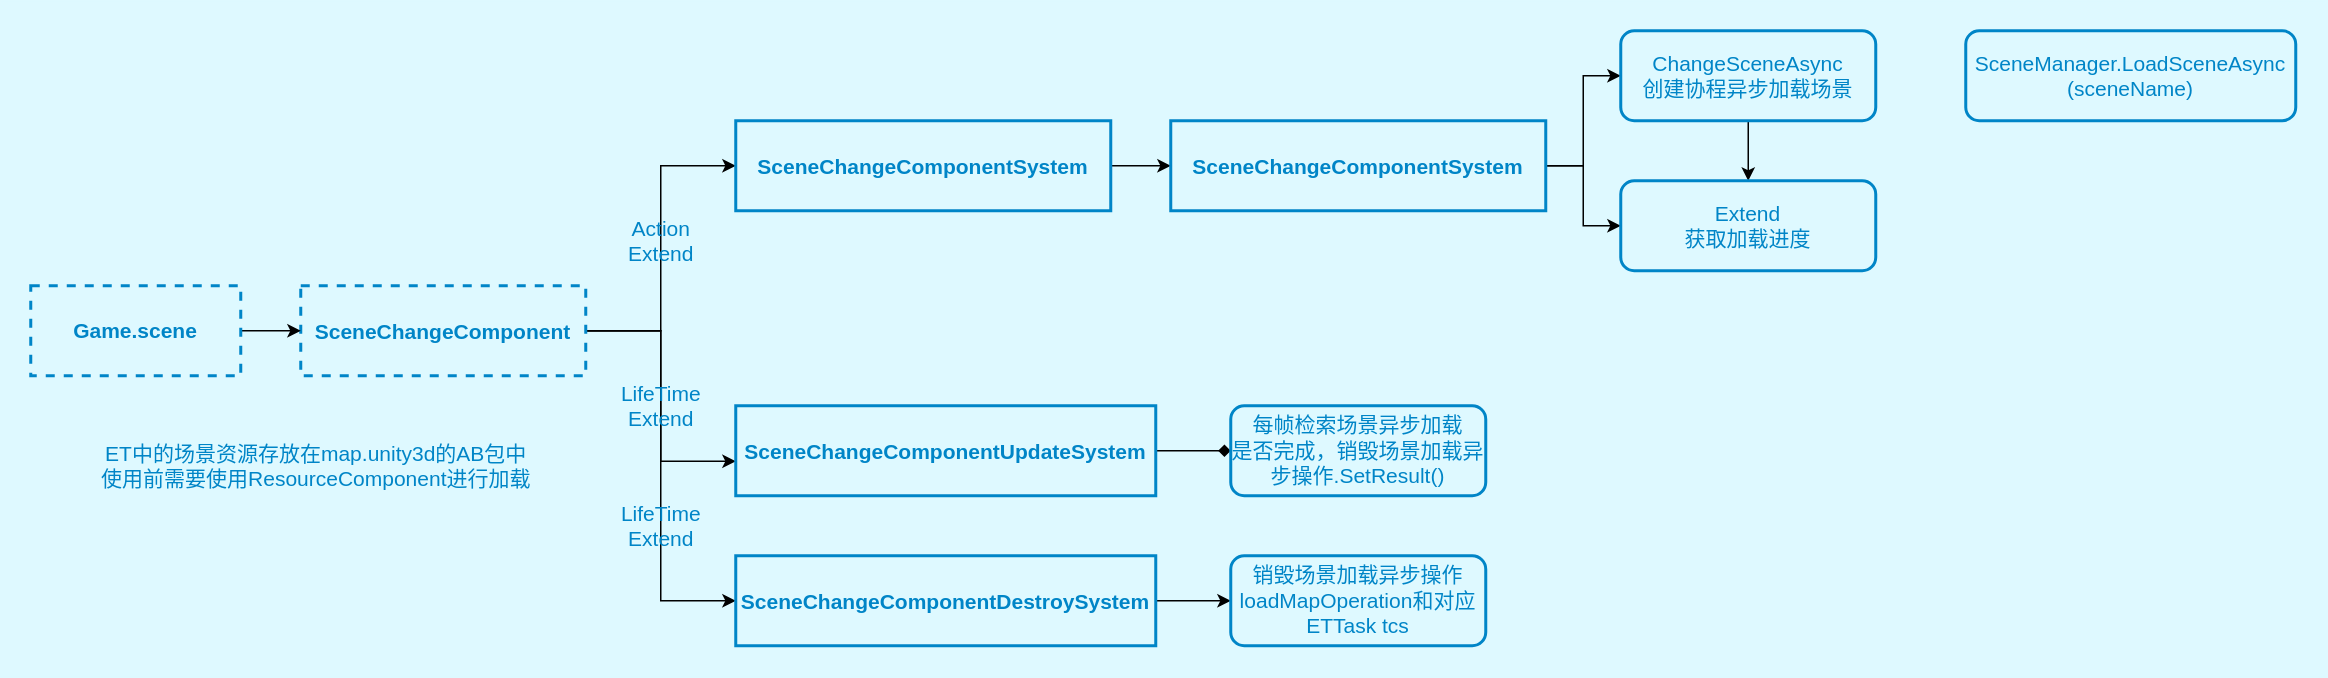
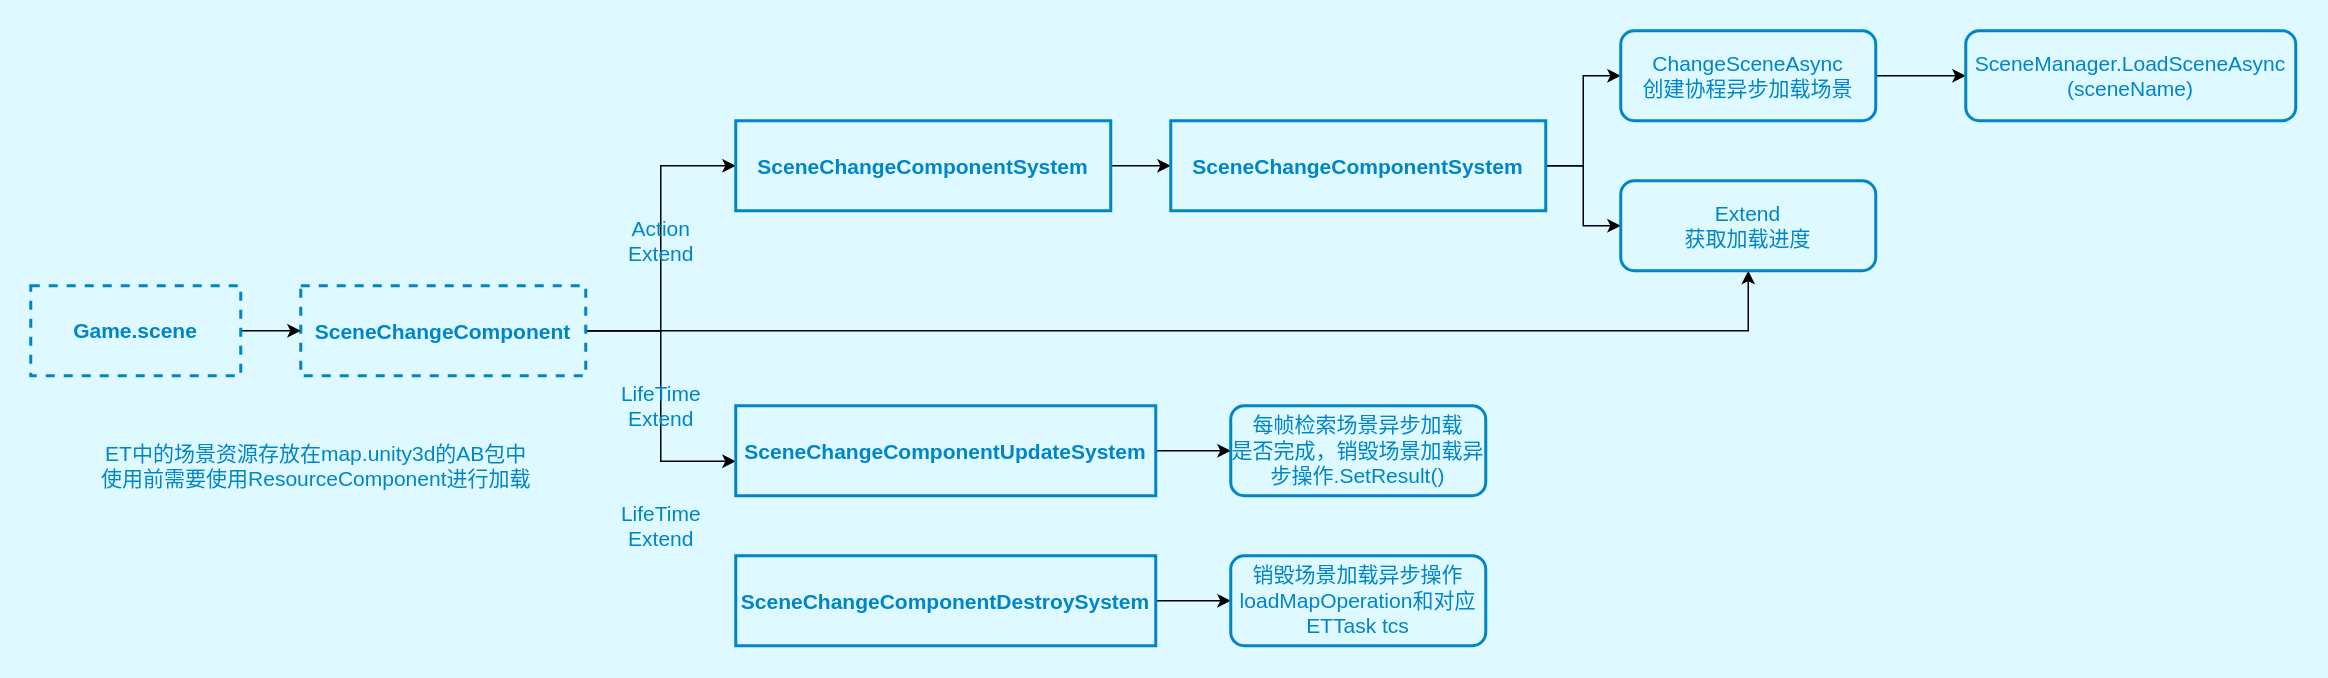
edge "ChangeSceneAsync 创建协程异步加载场景" -> "Extend 获取加载进度": now "ChangeSceneAsync 创建协程异步加载场景" -> "SceneManager.LoadSceneAsync (sceneName)"
edge "SceneChangeComponentUpdateSystem" -> "每帧检索场景异步加载 是否完成，销毁场景加载异步操作.SetResult()": arrowhead diamond -> classic
edge "SceneChangeComponent" -> "SceneChangeComponentDestroySystem": now "SceneChangeComponent" -> "Extend 获取加载进度"
